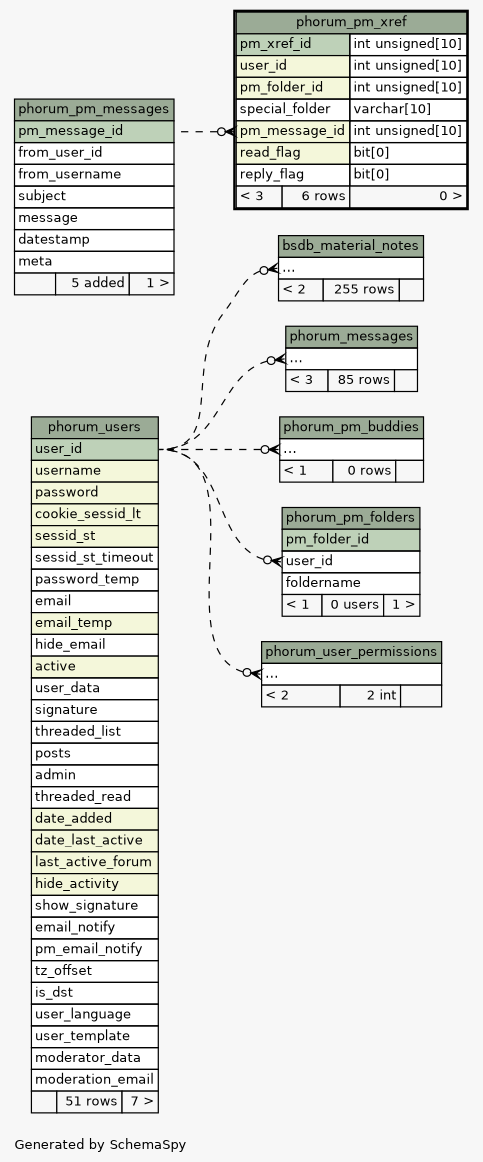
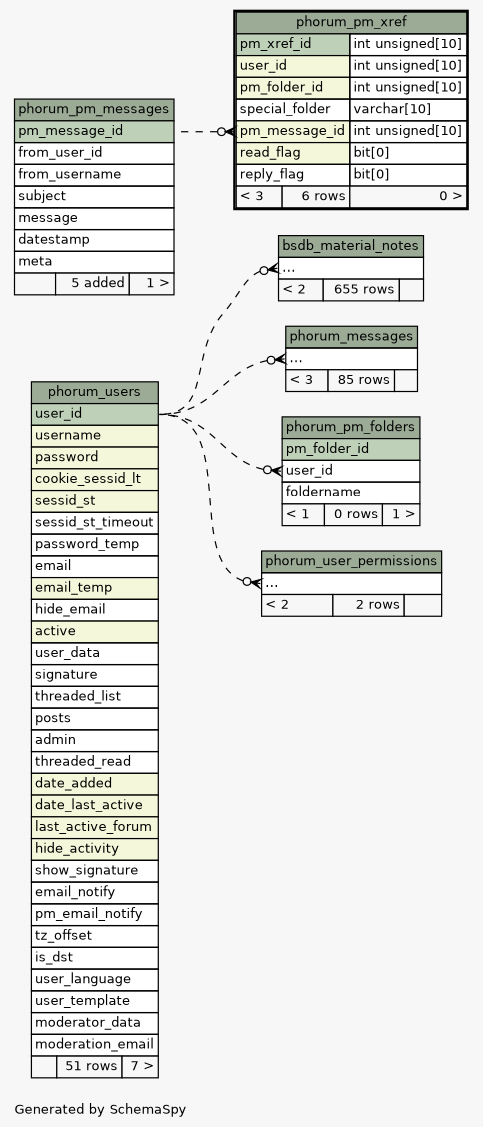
node "bsdb_material_notes": text "255 rows" -> "655 rows"
node "phorum_pm_buddies": removed
node "phorum_pm_folders": text "0 users" -> "0 rows"
node "phorum_user_permissions": text "2 int" -> "2 rows"
